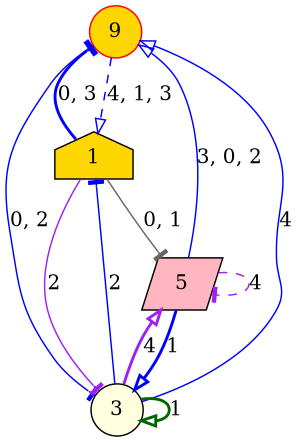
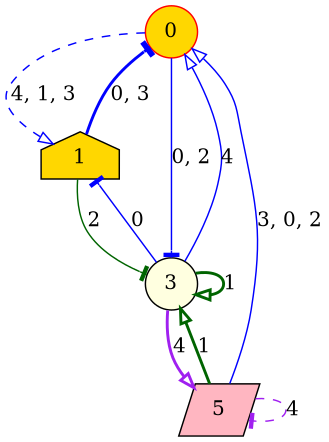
node "9": label "9" -> "0"
edge "1" -> "5": removed, label "0, 1"
edge "3" -> "1": label "2" -> "0"
edge "1" -> "3": color purple -> darkgreen
edge "5" -> "3": color blue -> darkgreen
